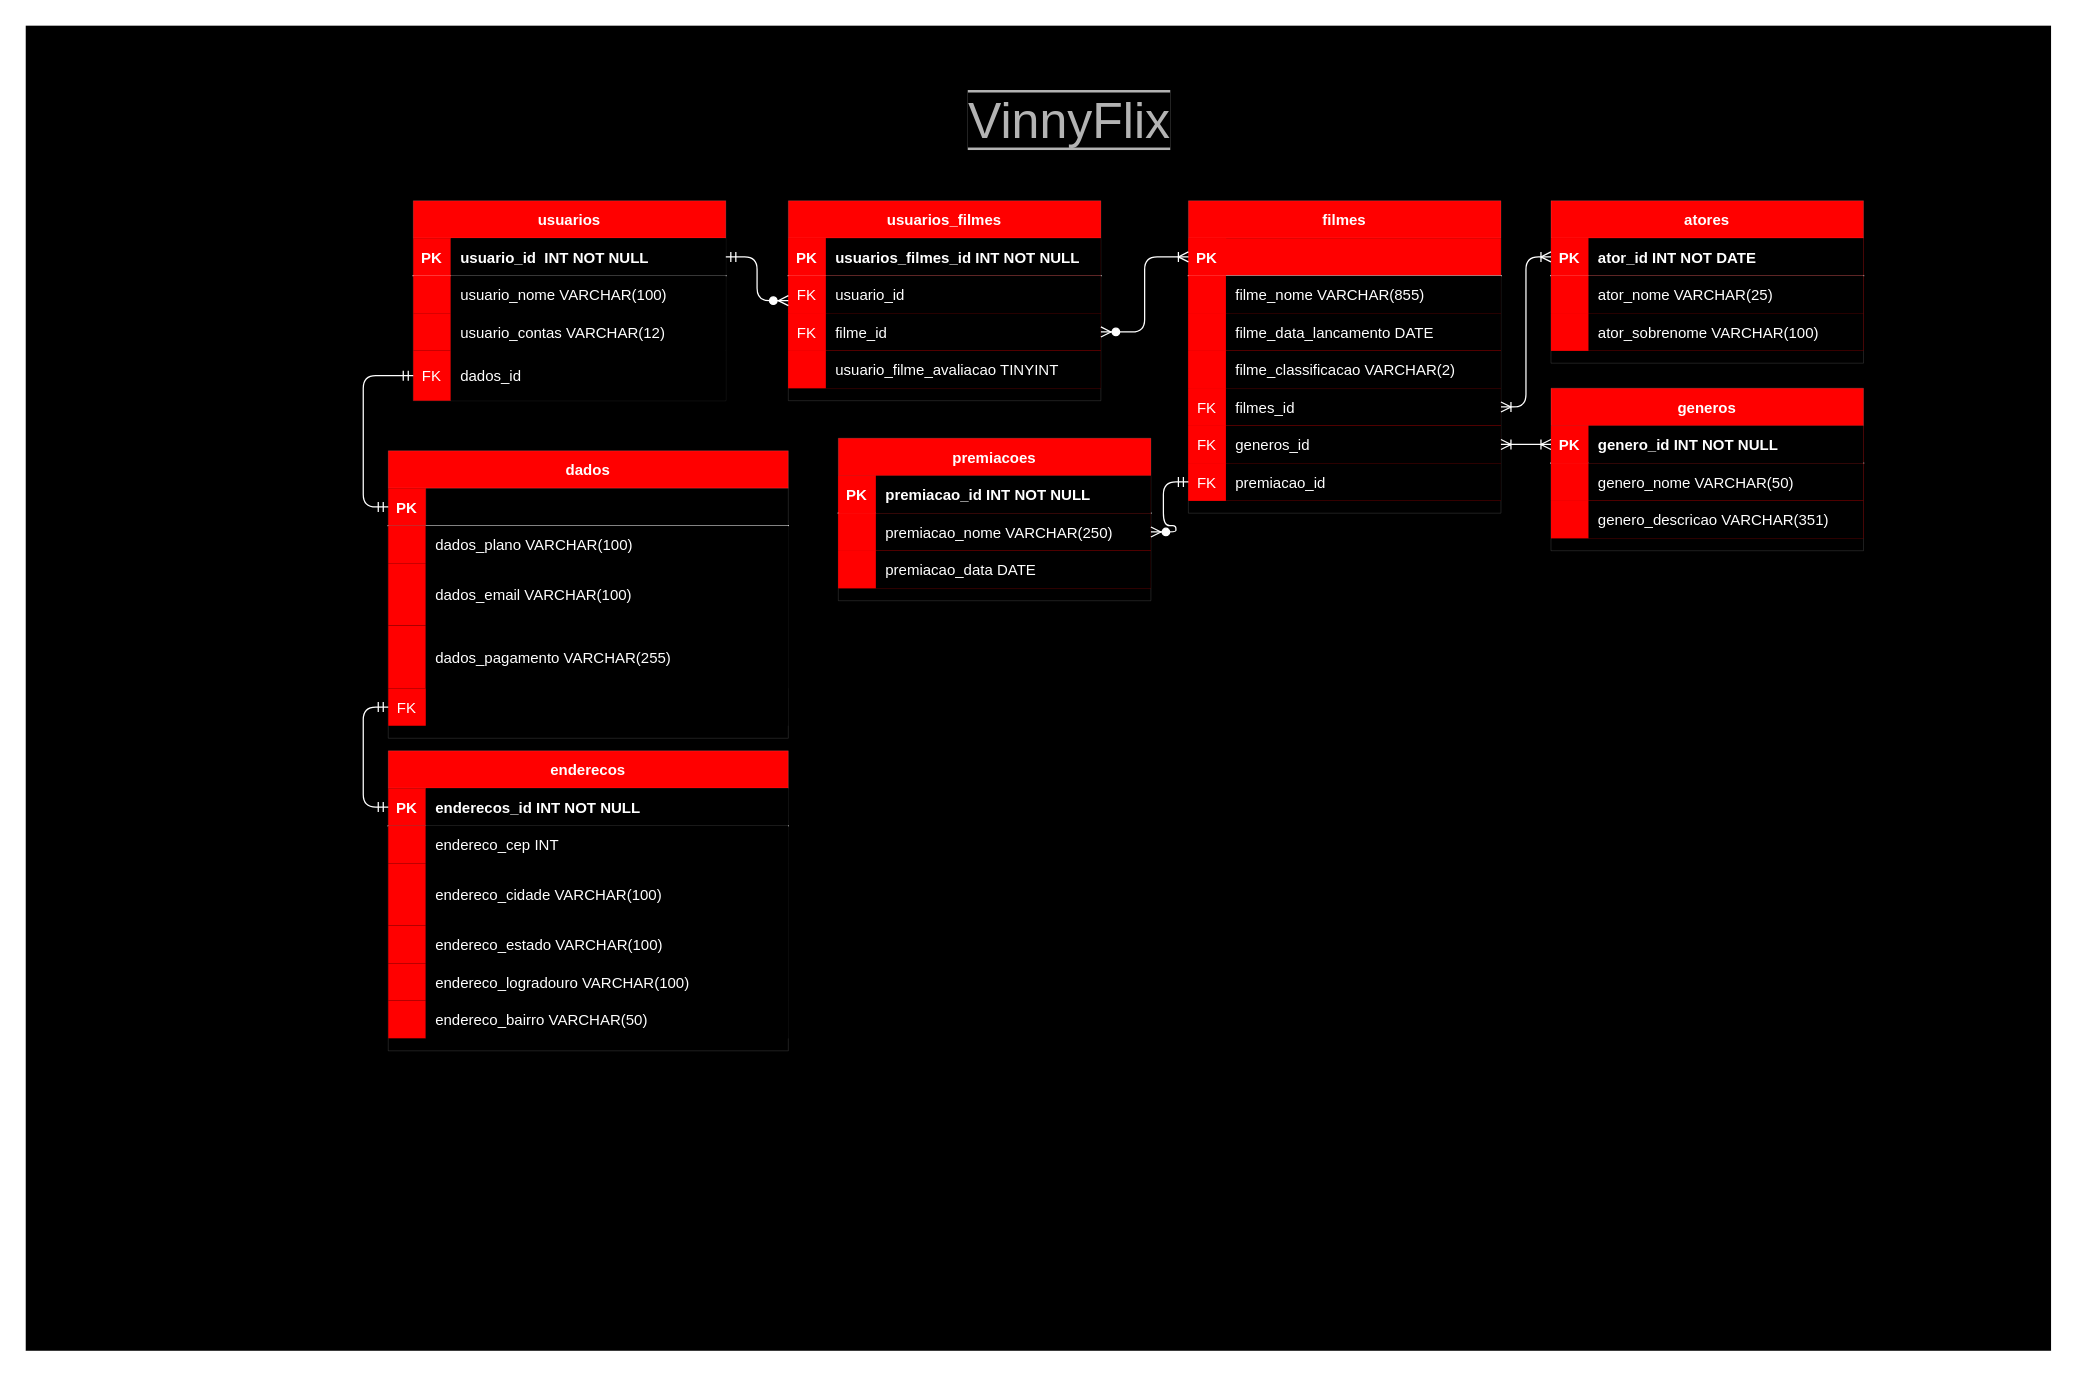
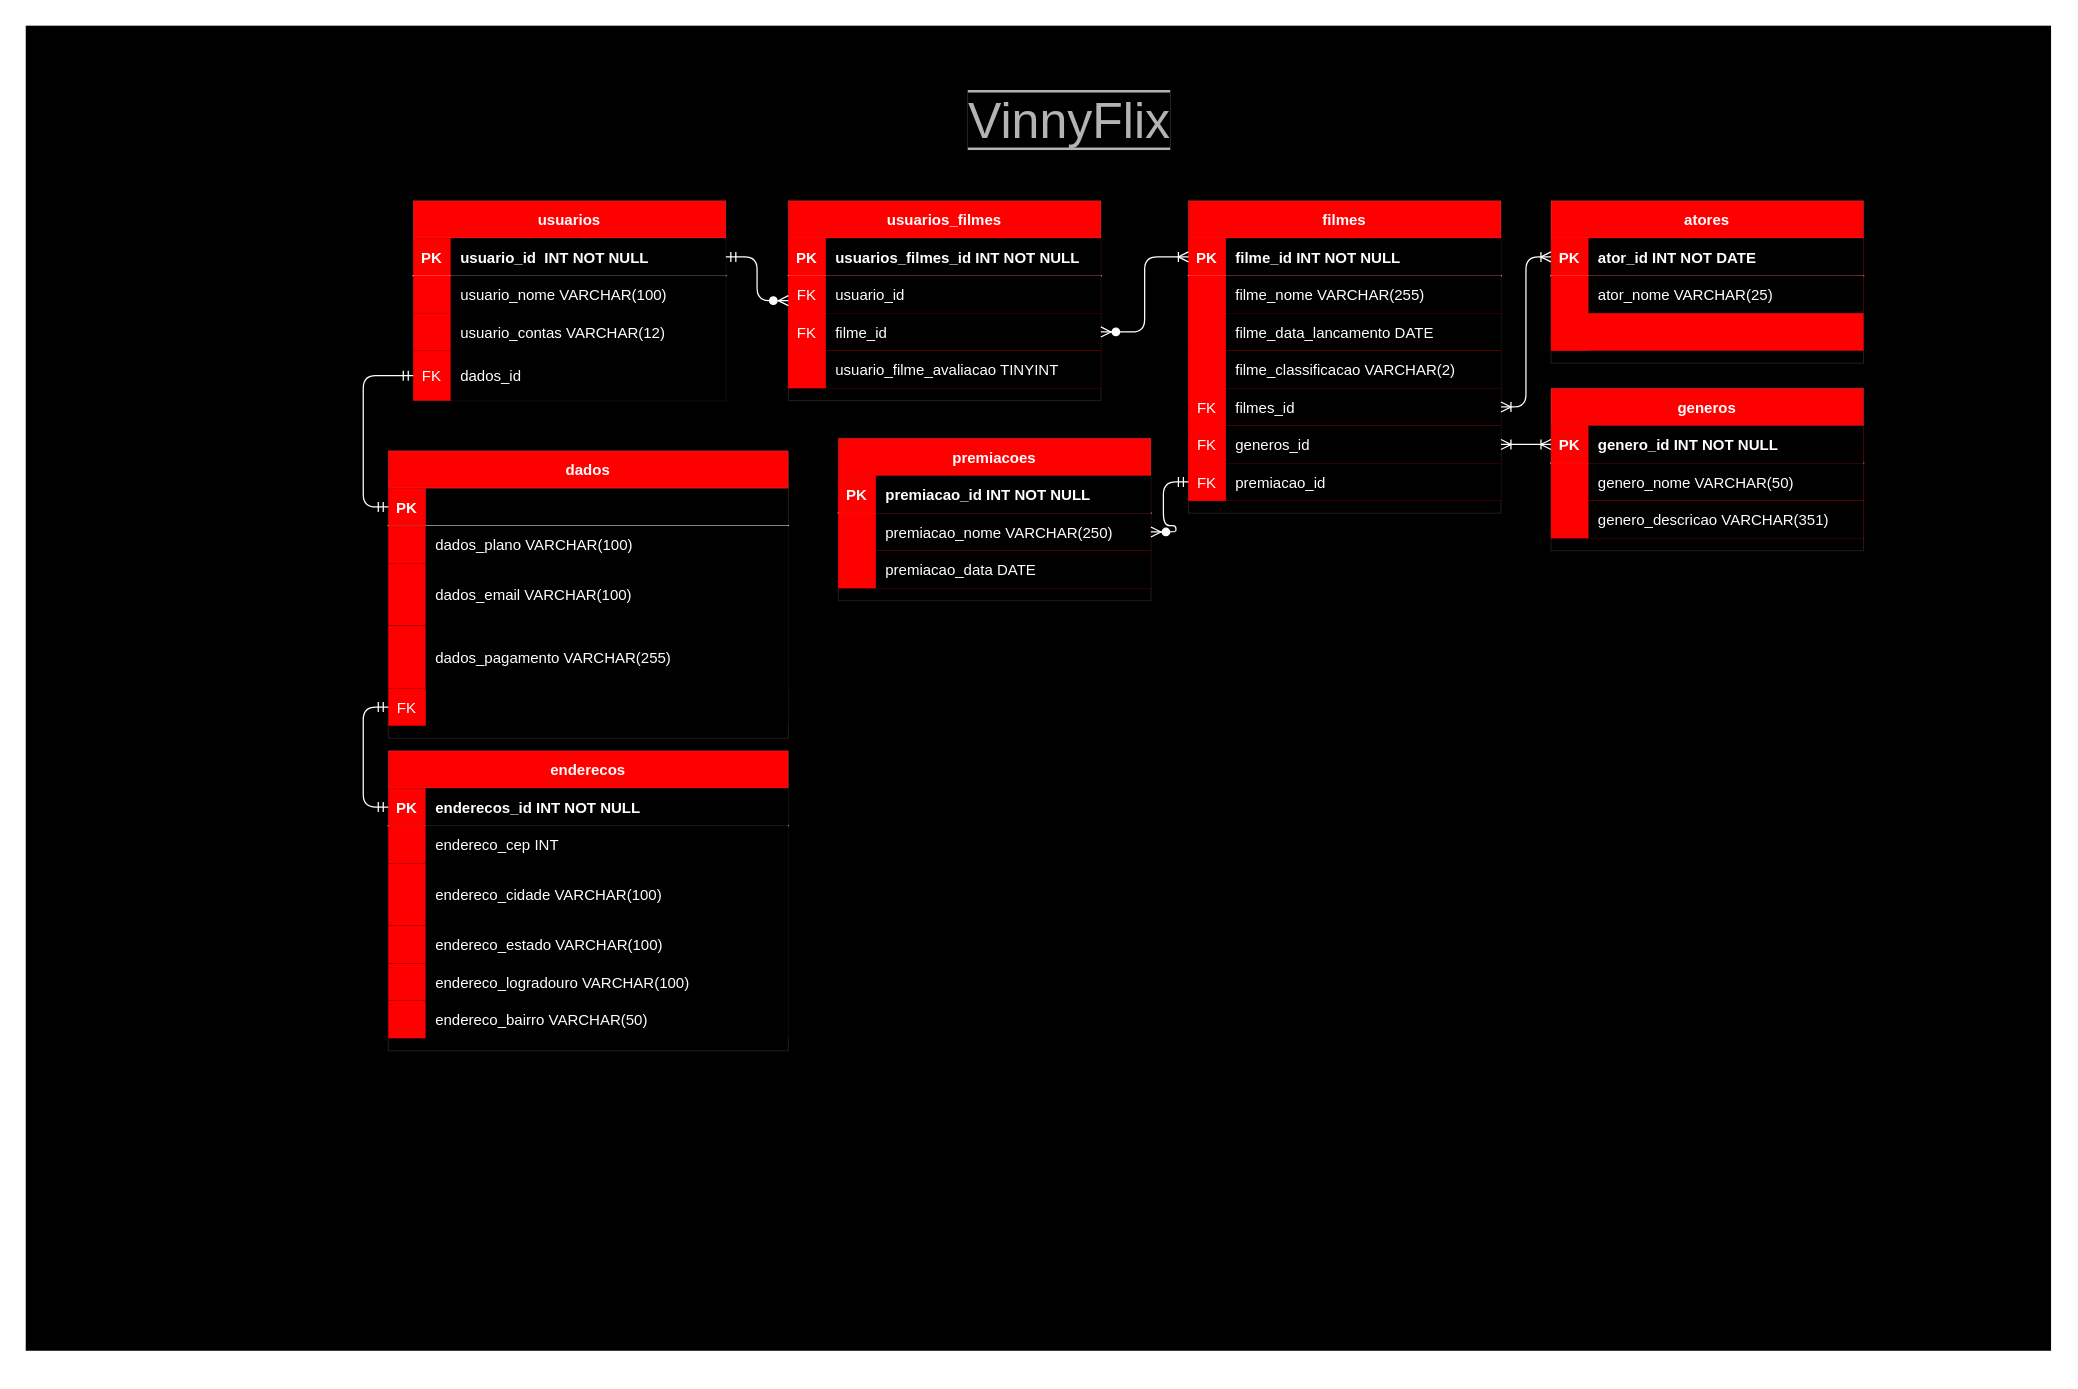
node "filme_id INT NOT NULL": added
node "filme_nome VARCHAR(855)": label "filme_nome VARCHAR(855)" -> "filme_nome VARCHAR(255)"
node "ator_sobrenome VARCHAR(100)": removed
